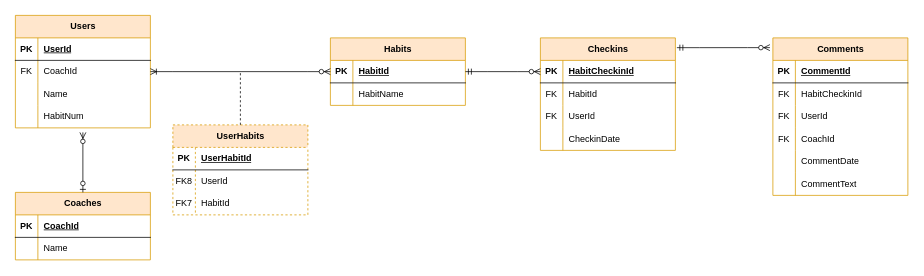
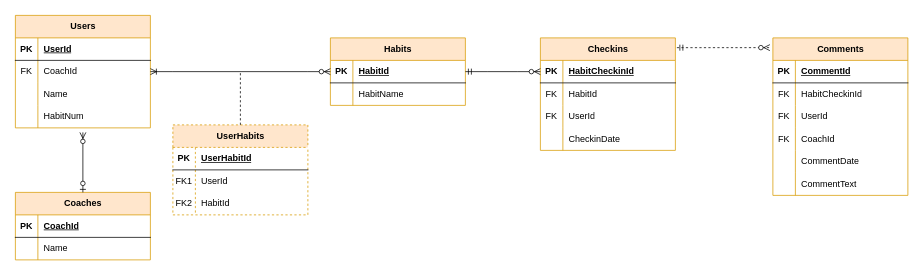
edge "Checkins" -- "Comments": style solid -> dashed
node "FK8": label "FK8" -> "FK1"
node "FK7": label "FK7" -> "FK2"
